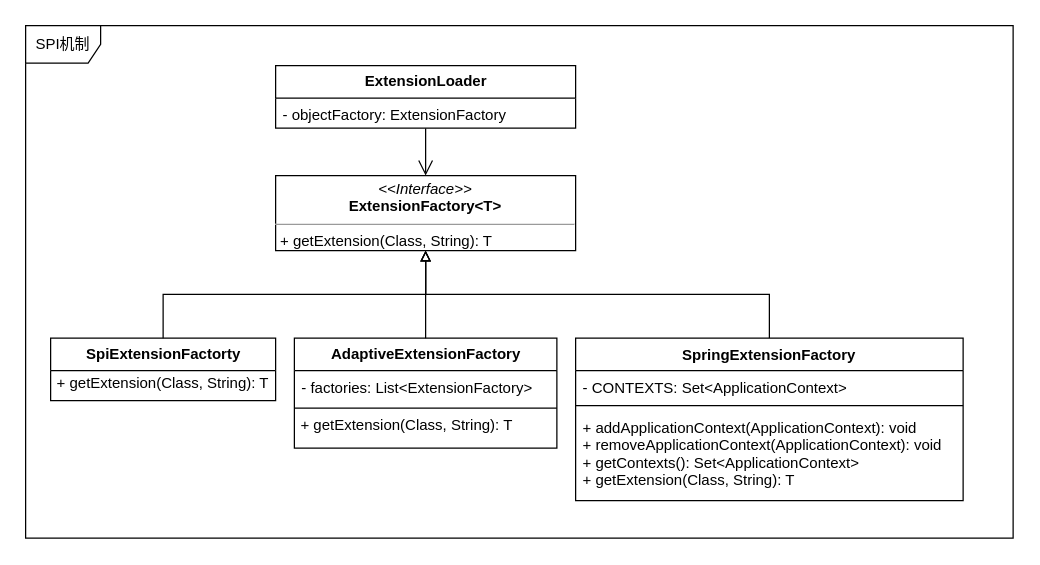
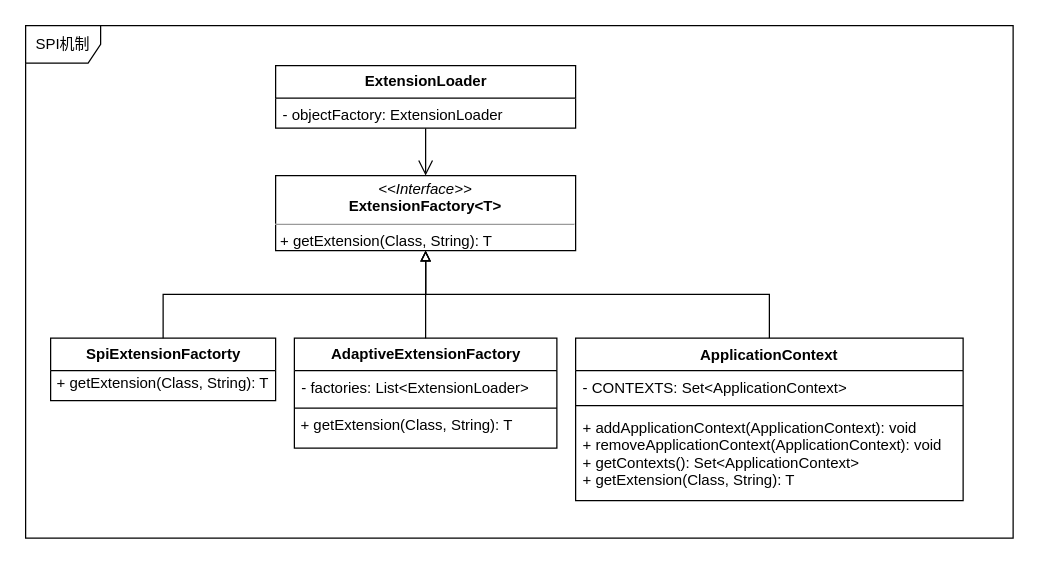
node "- objectFactory: ExtensionFactory": label "- objectFactory: ExtensionFactory" -> "- objectFactory: ExtensionLoader"
node "SpringExtensionFactory": label "SpringExtensionFactory" -> "ApplicationContext"
node "- factories: List<ExtensionFactory>": label "- factories: List<ExtensionFactory>" -> "- factories: List<ExtensionLoader>"
